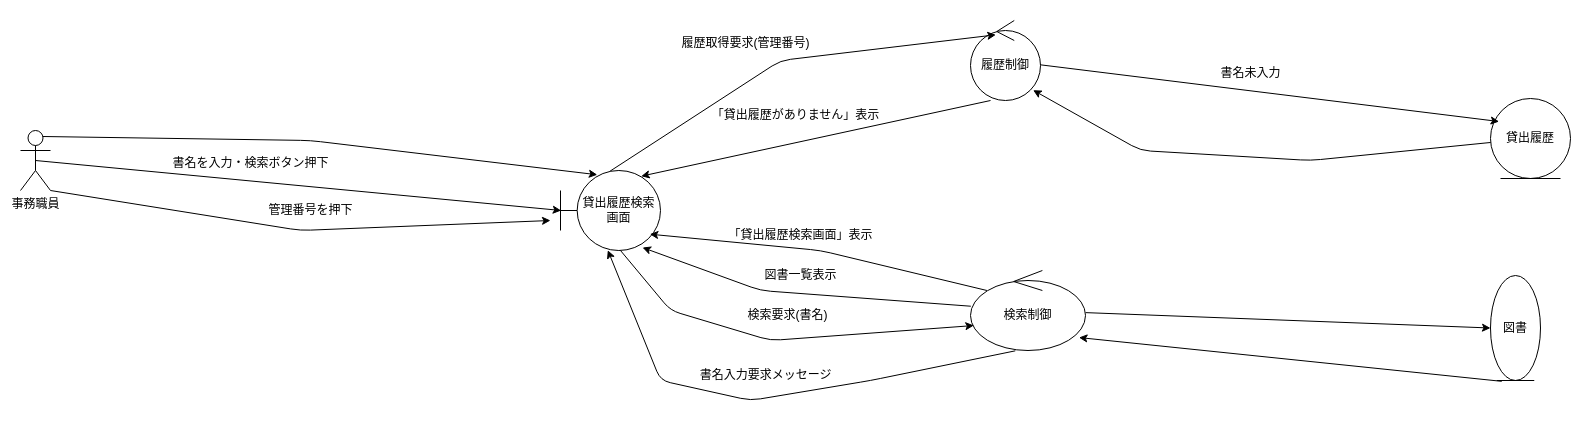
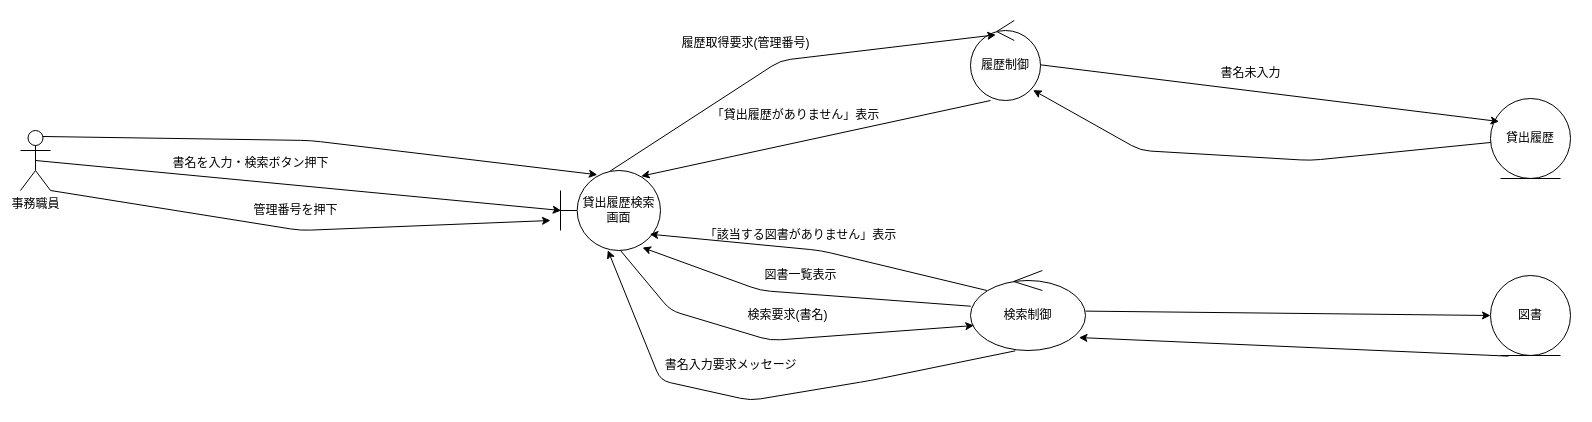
node "管理番号を押下": moved (311, 211) -> (296, 211)
node "「貸出履歴検索画面」表示": label "「貸出履歴検索画面」表示" -> "「該当する図書がありません」表示"
node "図書": size 50x105 -> 80x80
node "書名入力要求メッセージ": moved (766, 376) -> (731, 366)
